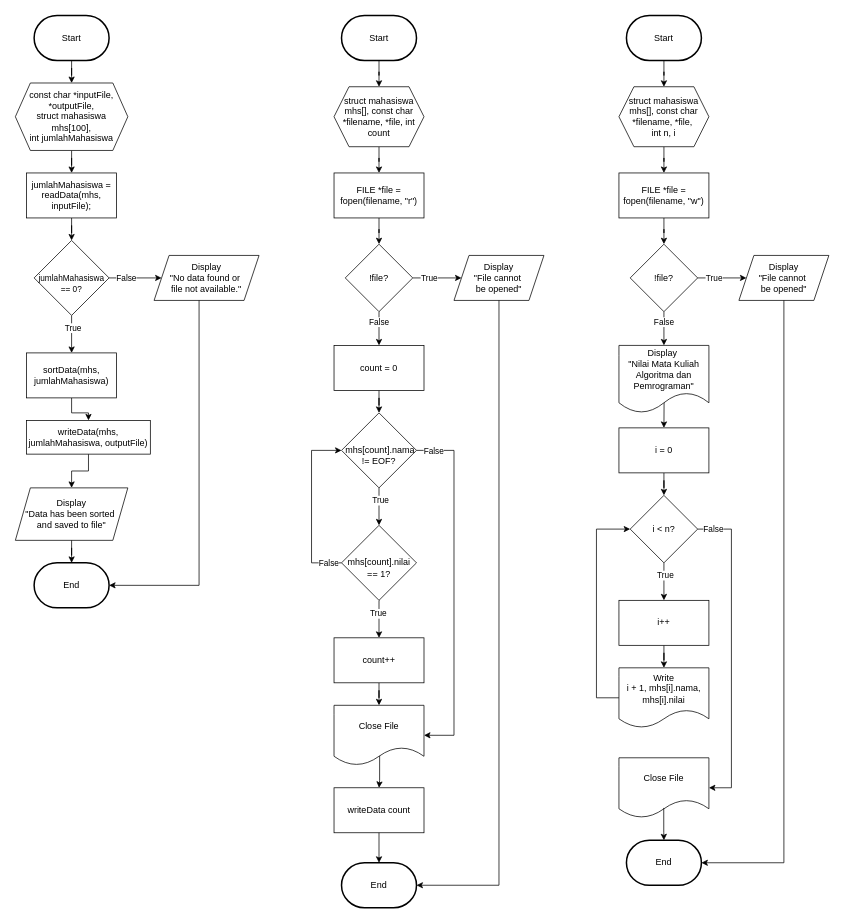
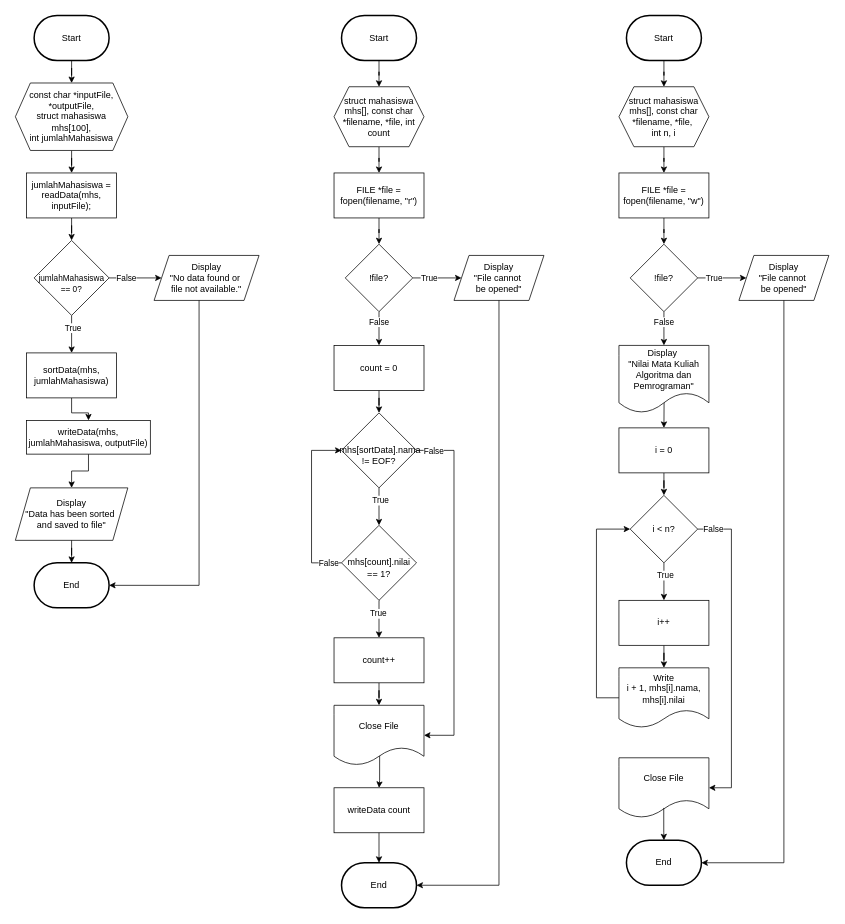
node "mhs[count].nama != EOF?": label "mhs[count].nama != EOF?" -> "mhs[sortData].nama != EOF?"
